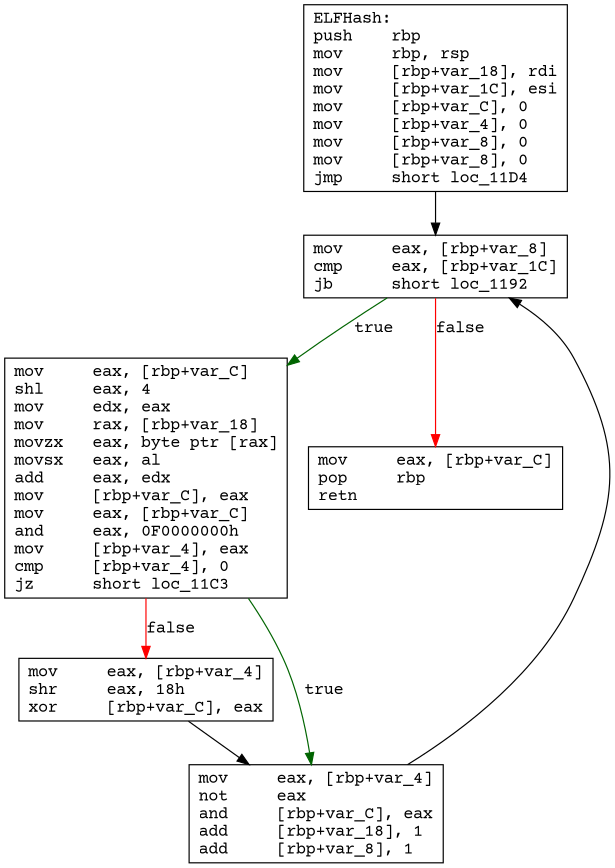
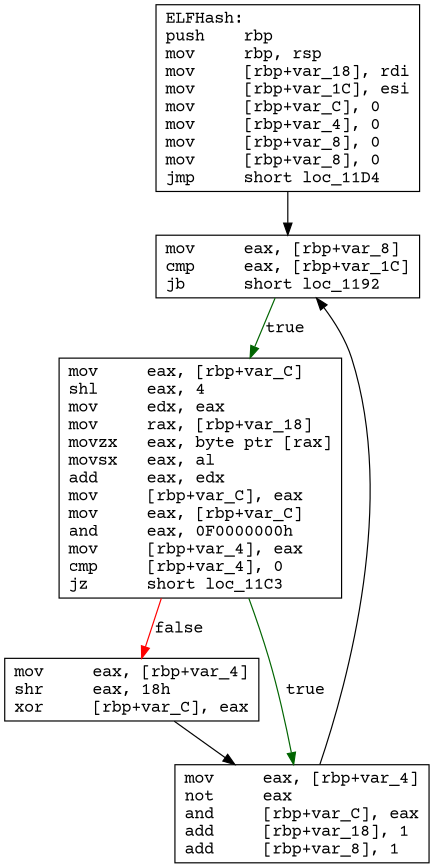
node "mov     eax, [rbp+var_C] pop     rbp retn": removed
